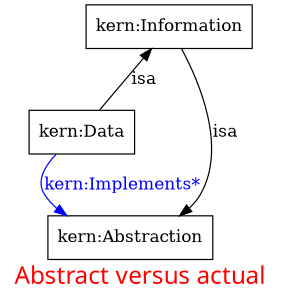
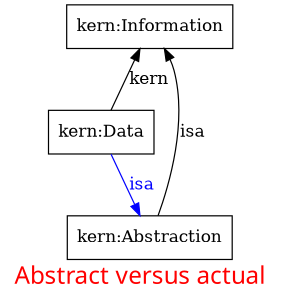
edge "kern:Data" -> "kern:Information": label "isa" -> "kern"
edge "kern:Information" -> "kern:Abstraction": reversed
edge "kern:Data" -> "kern:Abstraction": label "kern:Implements*" -> "isa"
